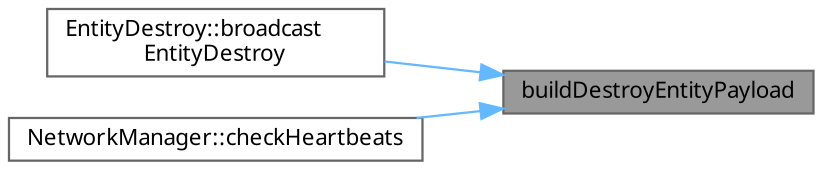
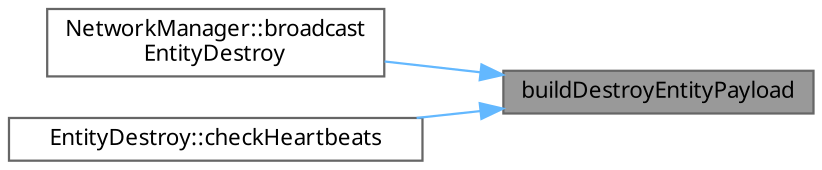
node "EntityDestroy::broadcast EntityDestroy": label "EntityDestroy::broadcast EntityDestroy" -> "NetworkManager::broadcast EntityDestroy"
node "NetworkManager::checkHeartbeats": label "NetworkManager::checkHeartbeats" -> "EntityDestroy::checkHeartbeats"
